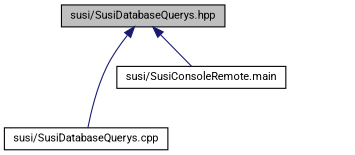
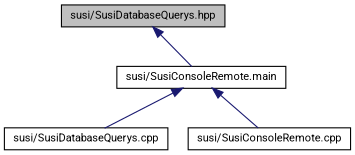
edge "susi/SusiDatabaseQuerys.cpp" -> "susi/SusiDatabaseQuerys.hpp": now "susi/SusiDatabaseQuerys.cpp" -> "susi/SusiConsoleRemote.main"
node "susi/SusiConsoleRemote.cpp": added
